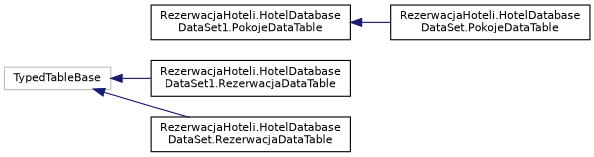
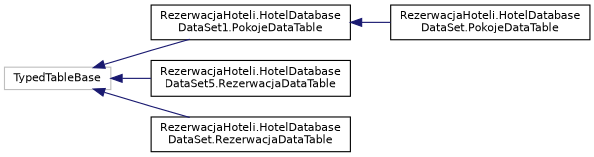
edge "RezerwacjaHoteli.HotelDatabase DataSet1.PokojeDataTable" -> "TypedTableBase": added
node "RezerwacjaHoteli.HotelDatabase DataSet1.RezerwacjaDataTable": label "RezerwacjaHoteli.HotelDatabase DataSet1.RezerwacjaDataTable" -> "RezerwacjaHoteli.HotelDatabase DataSet5.RezerwacjaDataTable"
